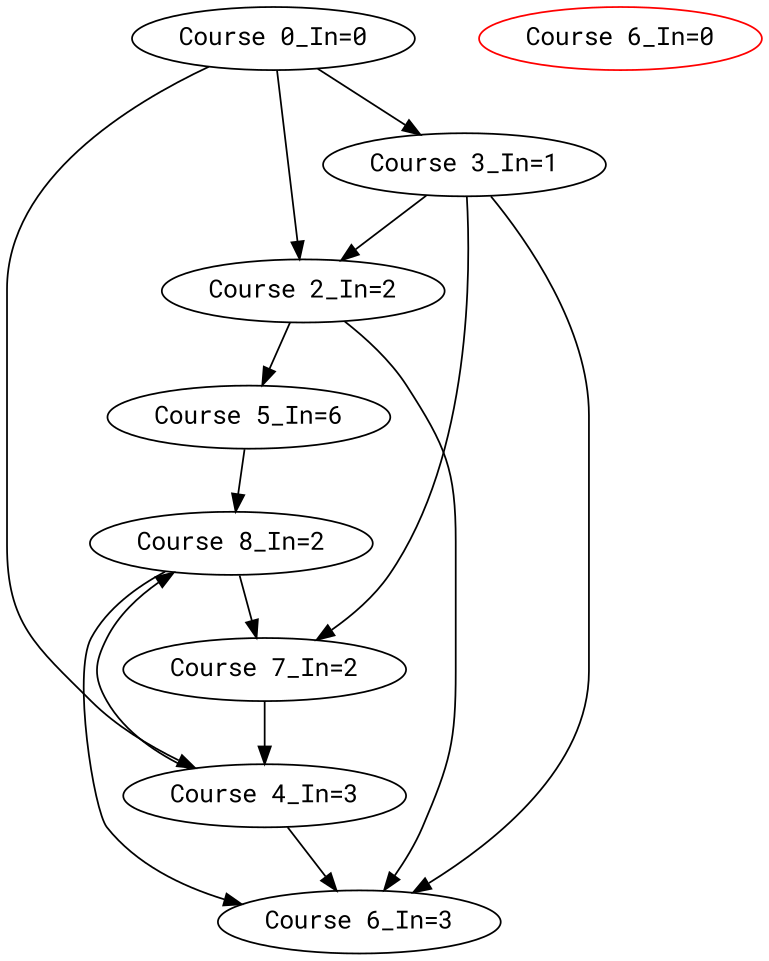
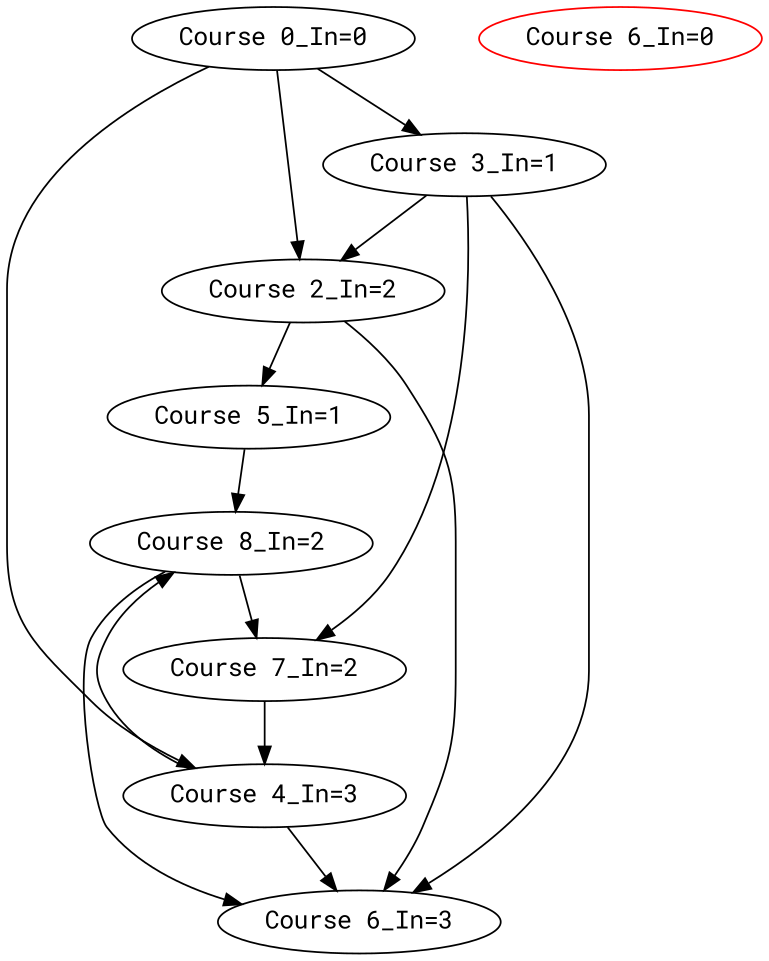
node "Course 5_In=6": label "Course 5_In=6" -> "Course 5_In=1"
